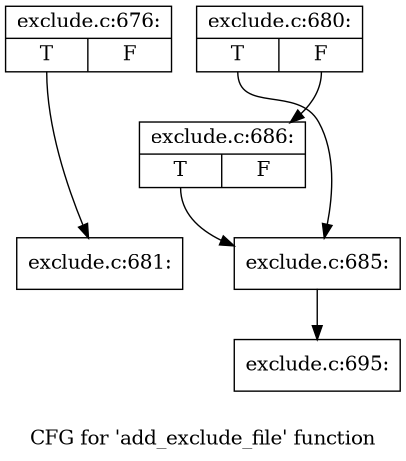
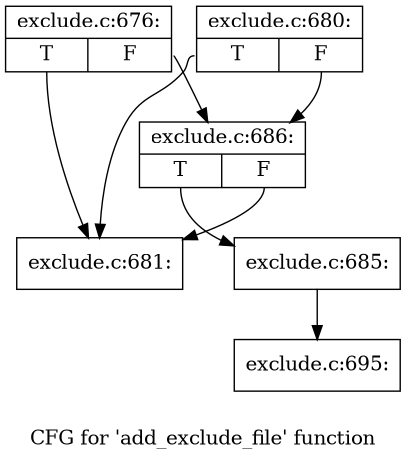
edge "exclude.c:676:" -> "exclude.c:686:": added
edge "exclude.c:680:" -> "exclude.c:685:": now "exclude.c:680:" -> "exclude.c:681:"
edge "exclude.c:686:" -> "exclude.c:681:": added
